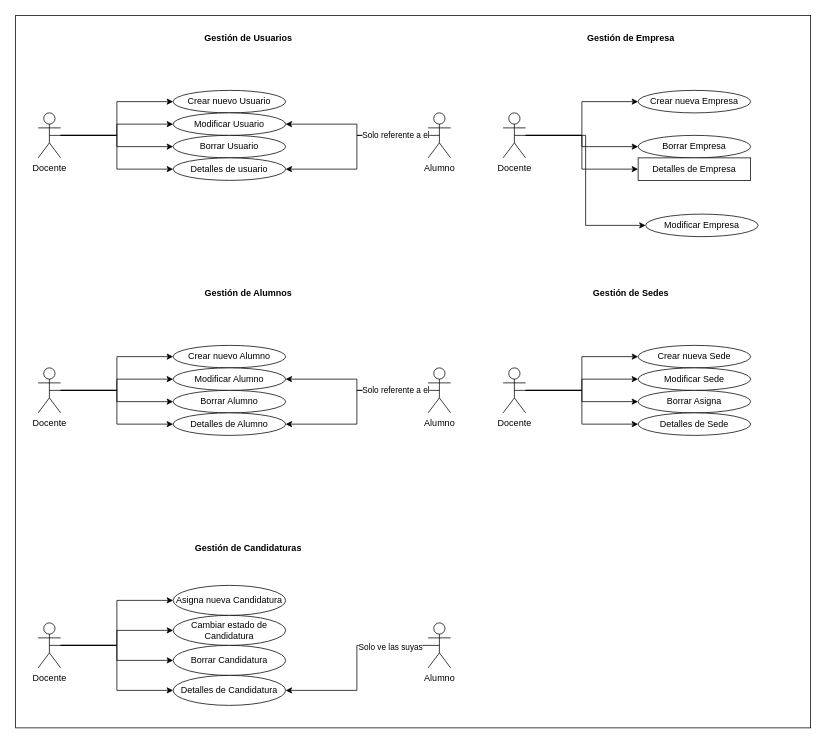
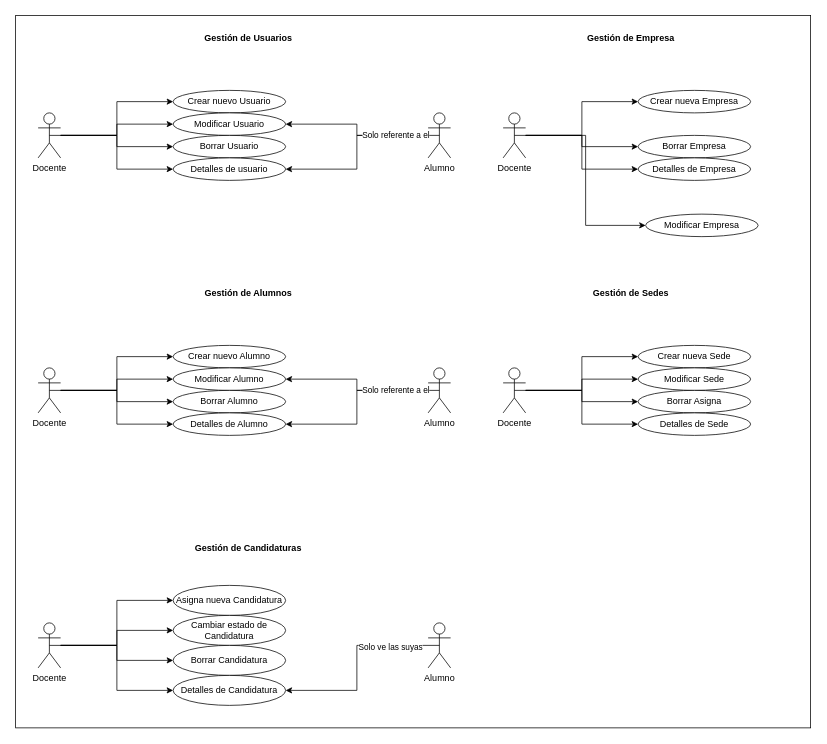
node "Detalles de Empresa": shape rectangle -> ellipse
